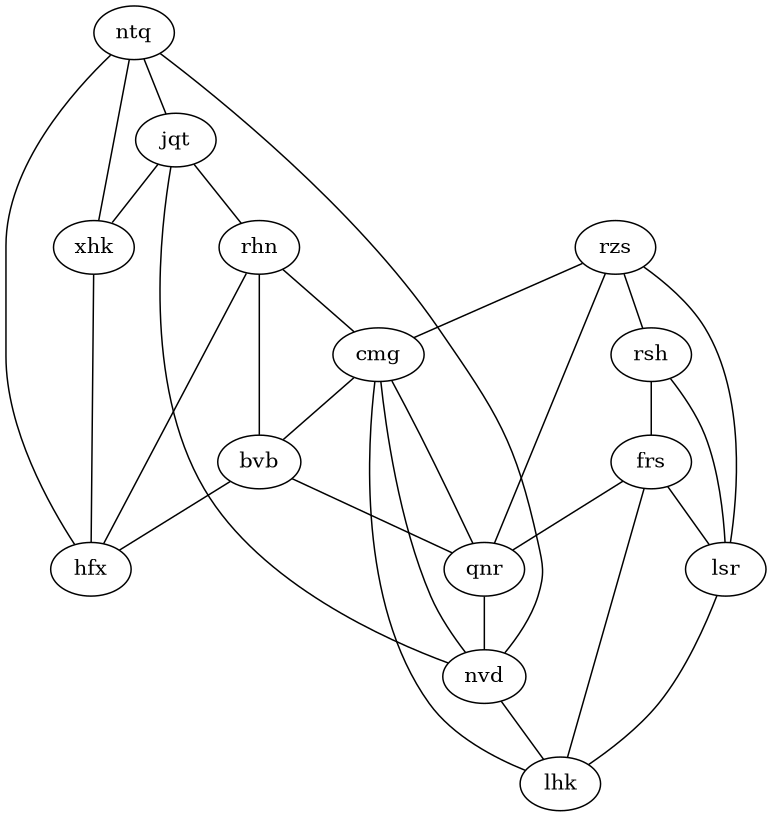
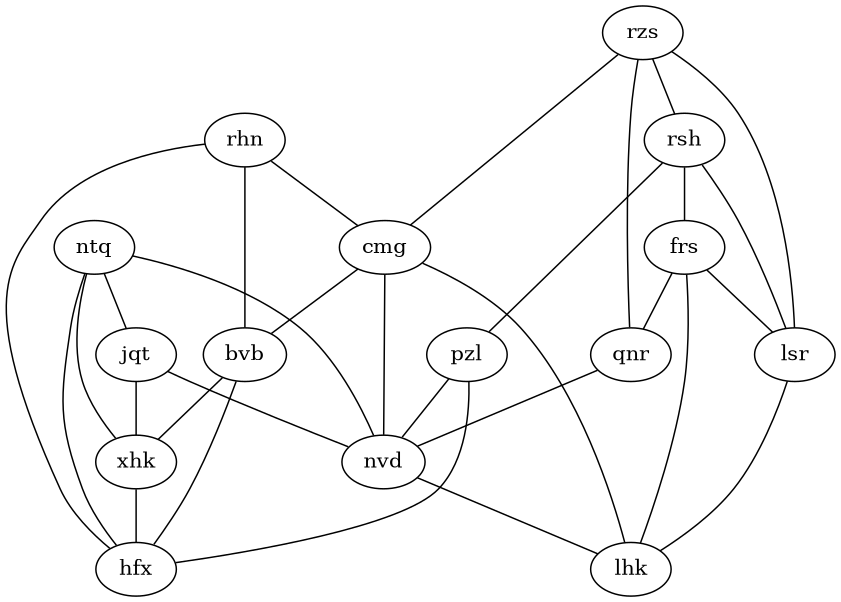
edge "jqt" -- "rhn": removed
node "pzl": added
edge "cmg" -- "qnr": removed
edge "bvb" -- "qnr": now "bvb" -- "xhk"
